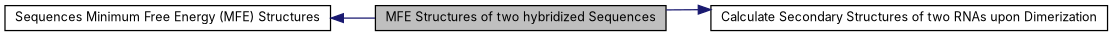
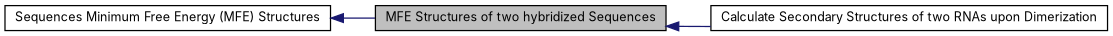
edge "MFE Structures of two hybridized Sequences" -> "Calculate Secondary Structures of two RNAs upon Dimerization": reversed
